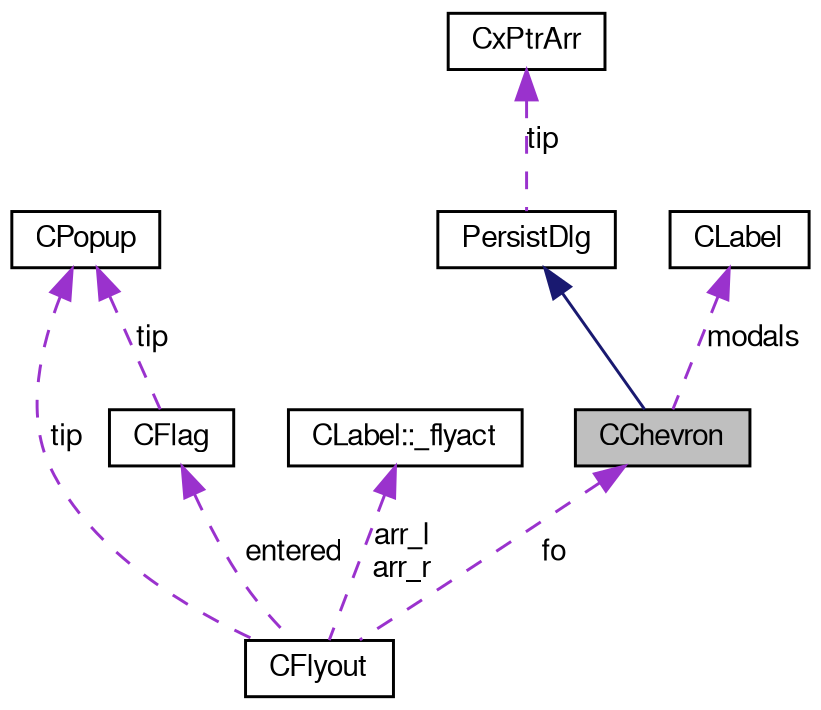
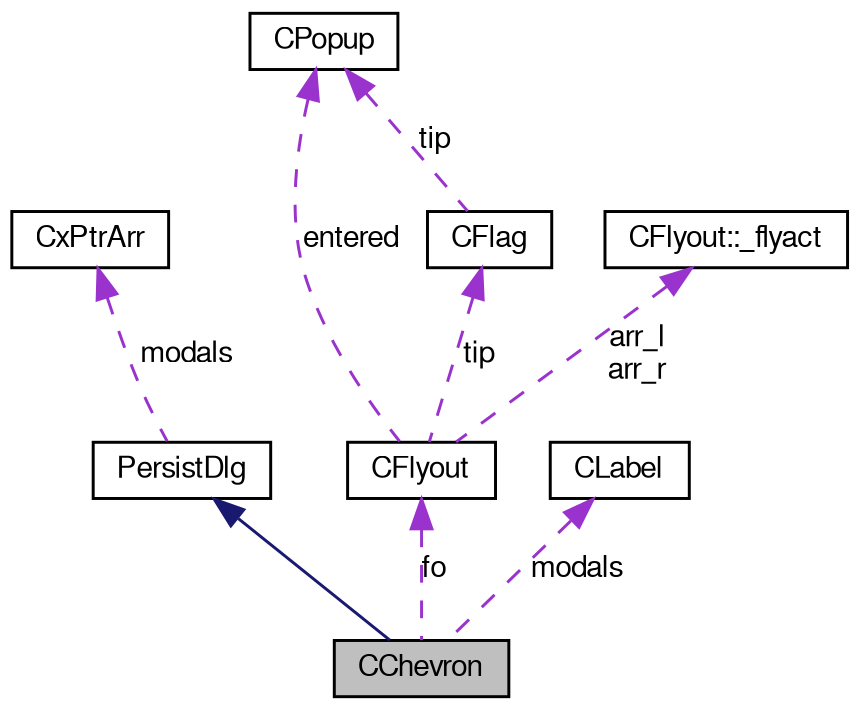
edge "PersistDlg" -> "CxPtrArr": label "tip" -> "modals"
edge "CFlyout" -> "CPopup": label "tip" -> "entered"
node "CLabel::_flyact": label "CLabel::_flyact" -> "CFlyout::_flyact"
edge "CFlyout" -> "CFlag": label "entered" -> "tip"
edge "CFlyout" -> "CChevron": reversed
